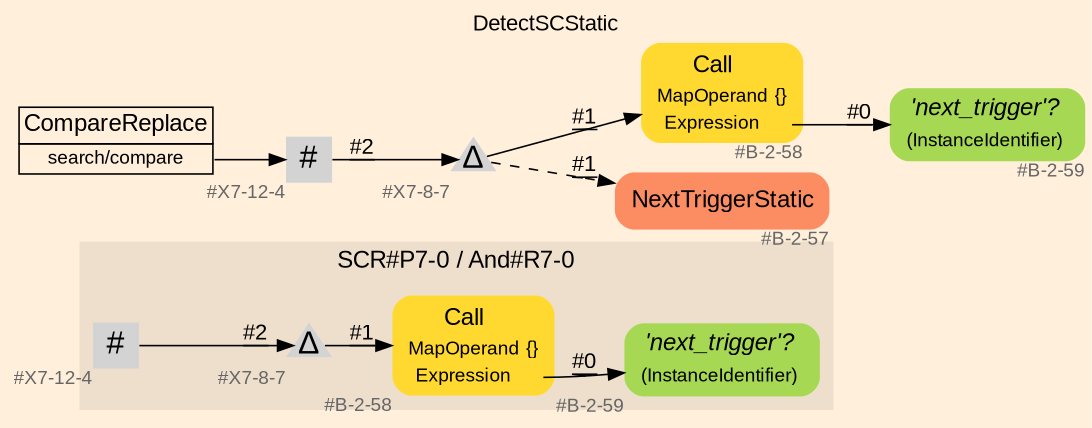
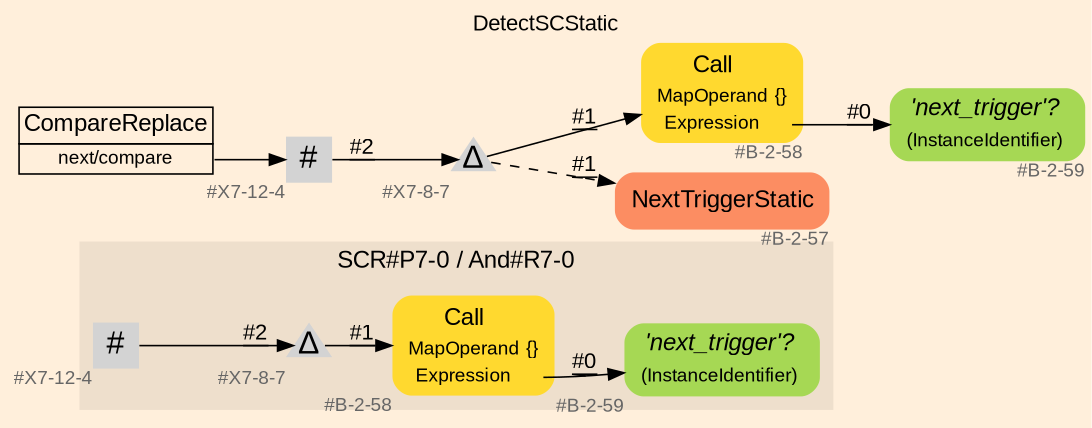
node "CompareReplace": text "search/compare" -> "next/compare"
